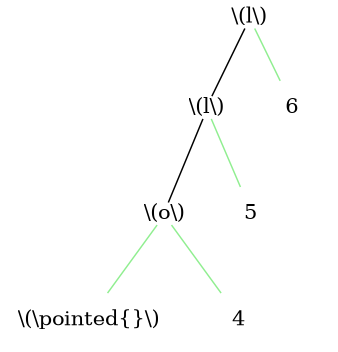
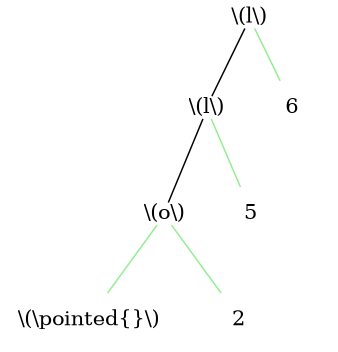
node "4": label "4" -> "2"
